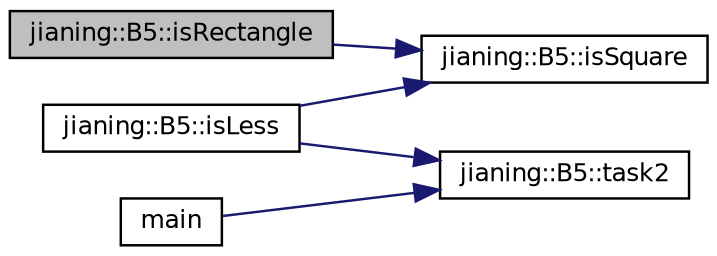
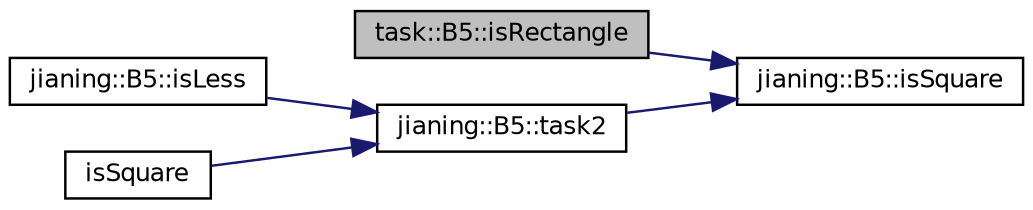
node "jianing::B5::isRectangle": label "jianing::B5::isRectangle" -> "task::B5::isRectangle"
edge "jianing::B5::isLess" -> "jianing::B5::isSquare": now "jianing::B5::task2" -> "jianing::B5::isSquare"
node "main": label "main" -> "isSquare"
